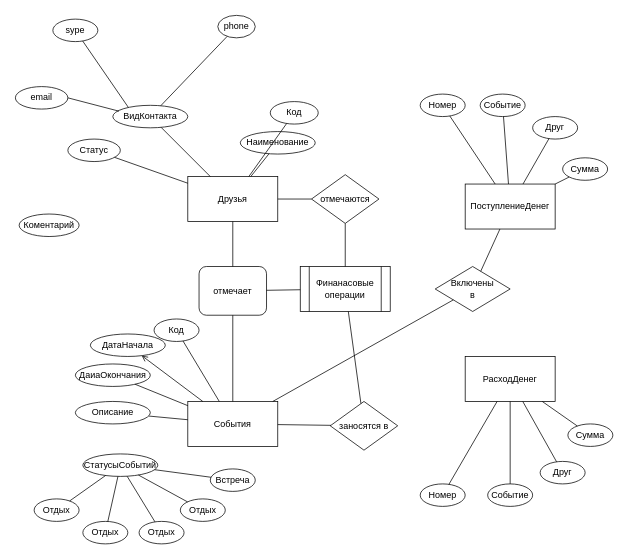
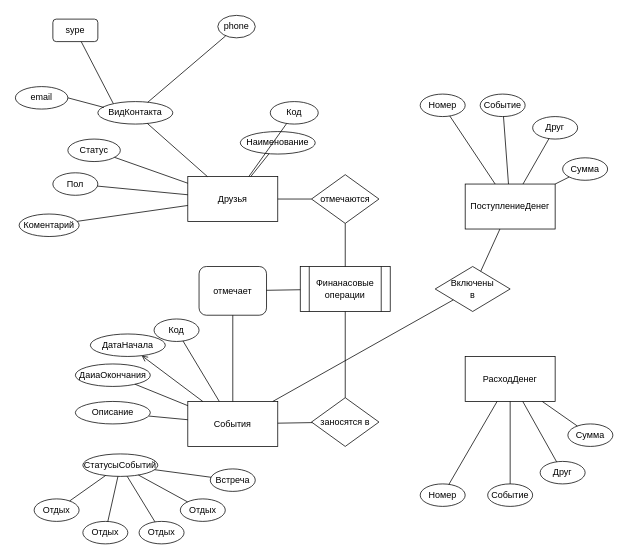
node "sype": shape ellipse -> rounded rectangle
node "ВидКонтакта": moved (150, 117) -> (135, 113)
node "Пол": added
edge "Пол" -- "Друзья": added
edge "Друзья" -- "Коментарий": added
edge "Друзья" -- "отмечает": removed
node "заносятся в": moved (364, 426) -> (345, 422)
